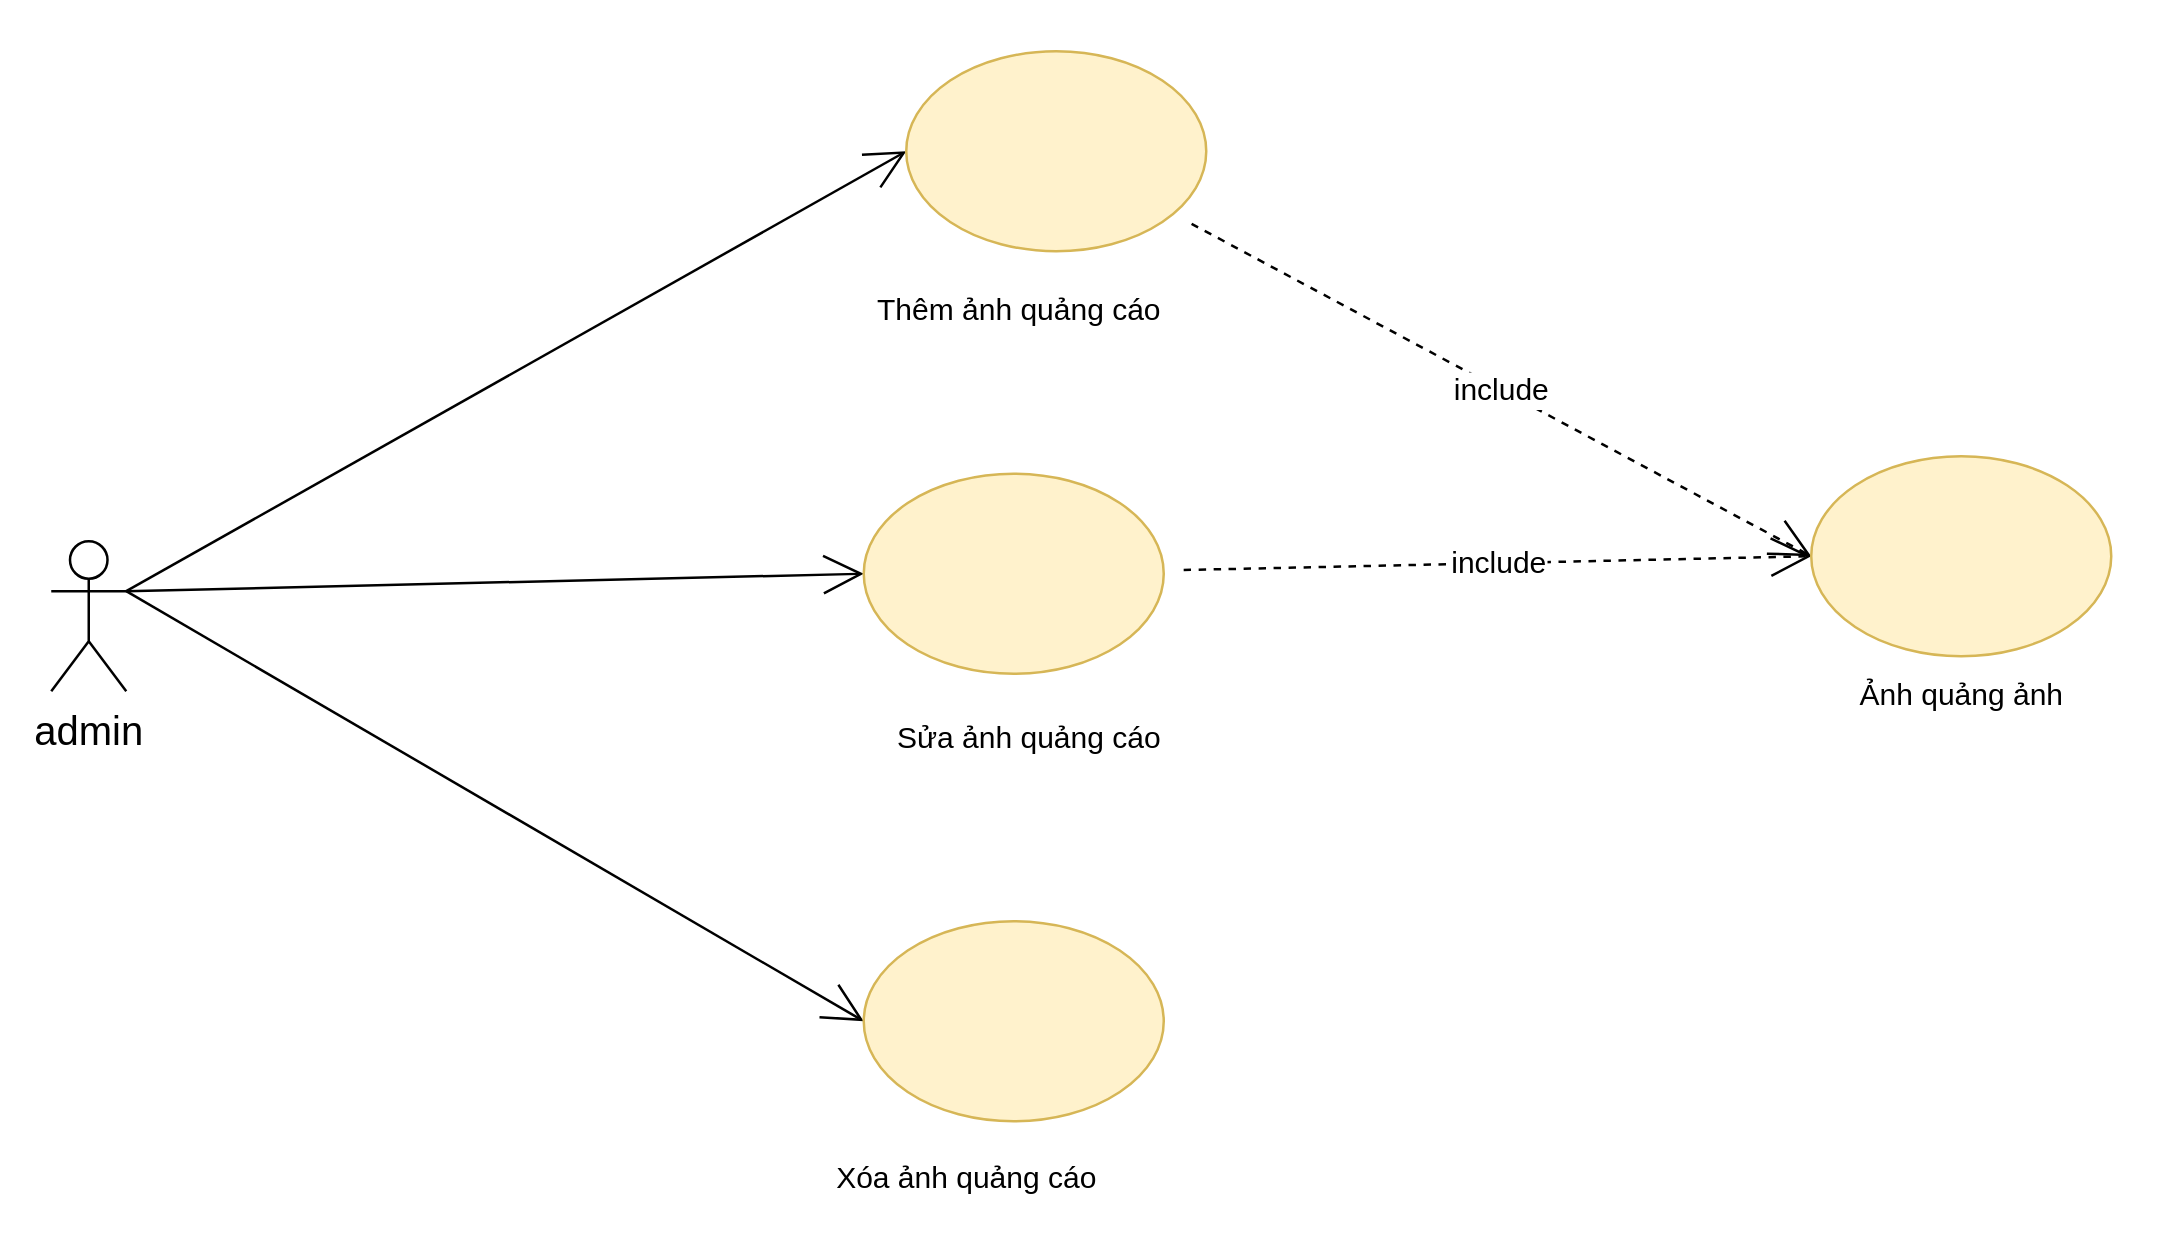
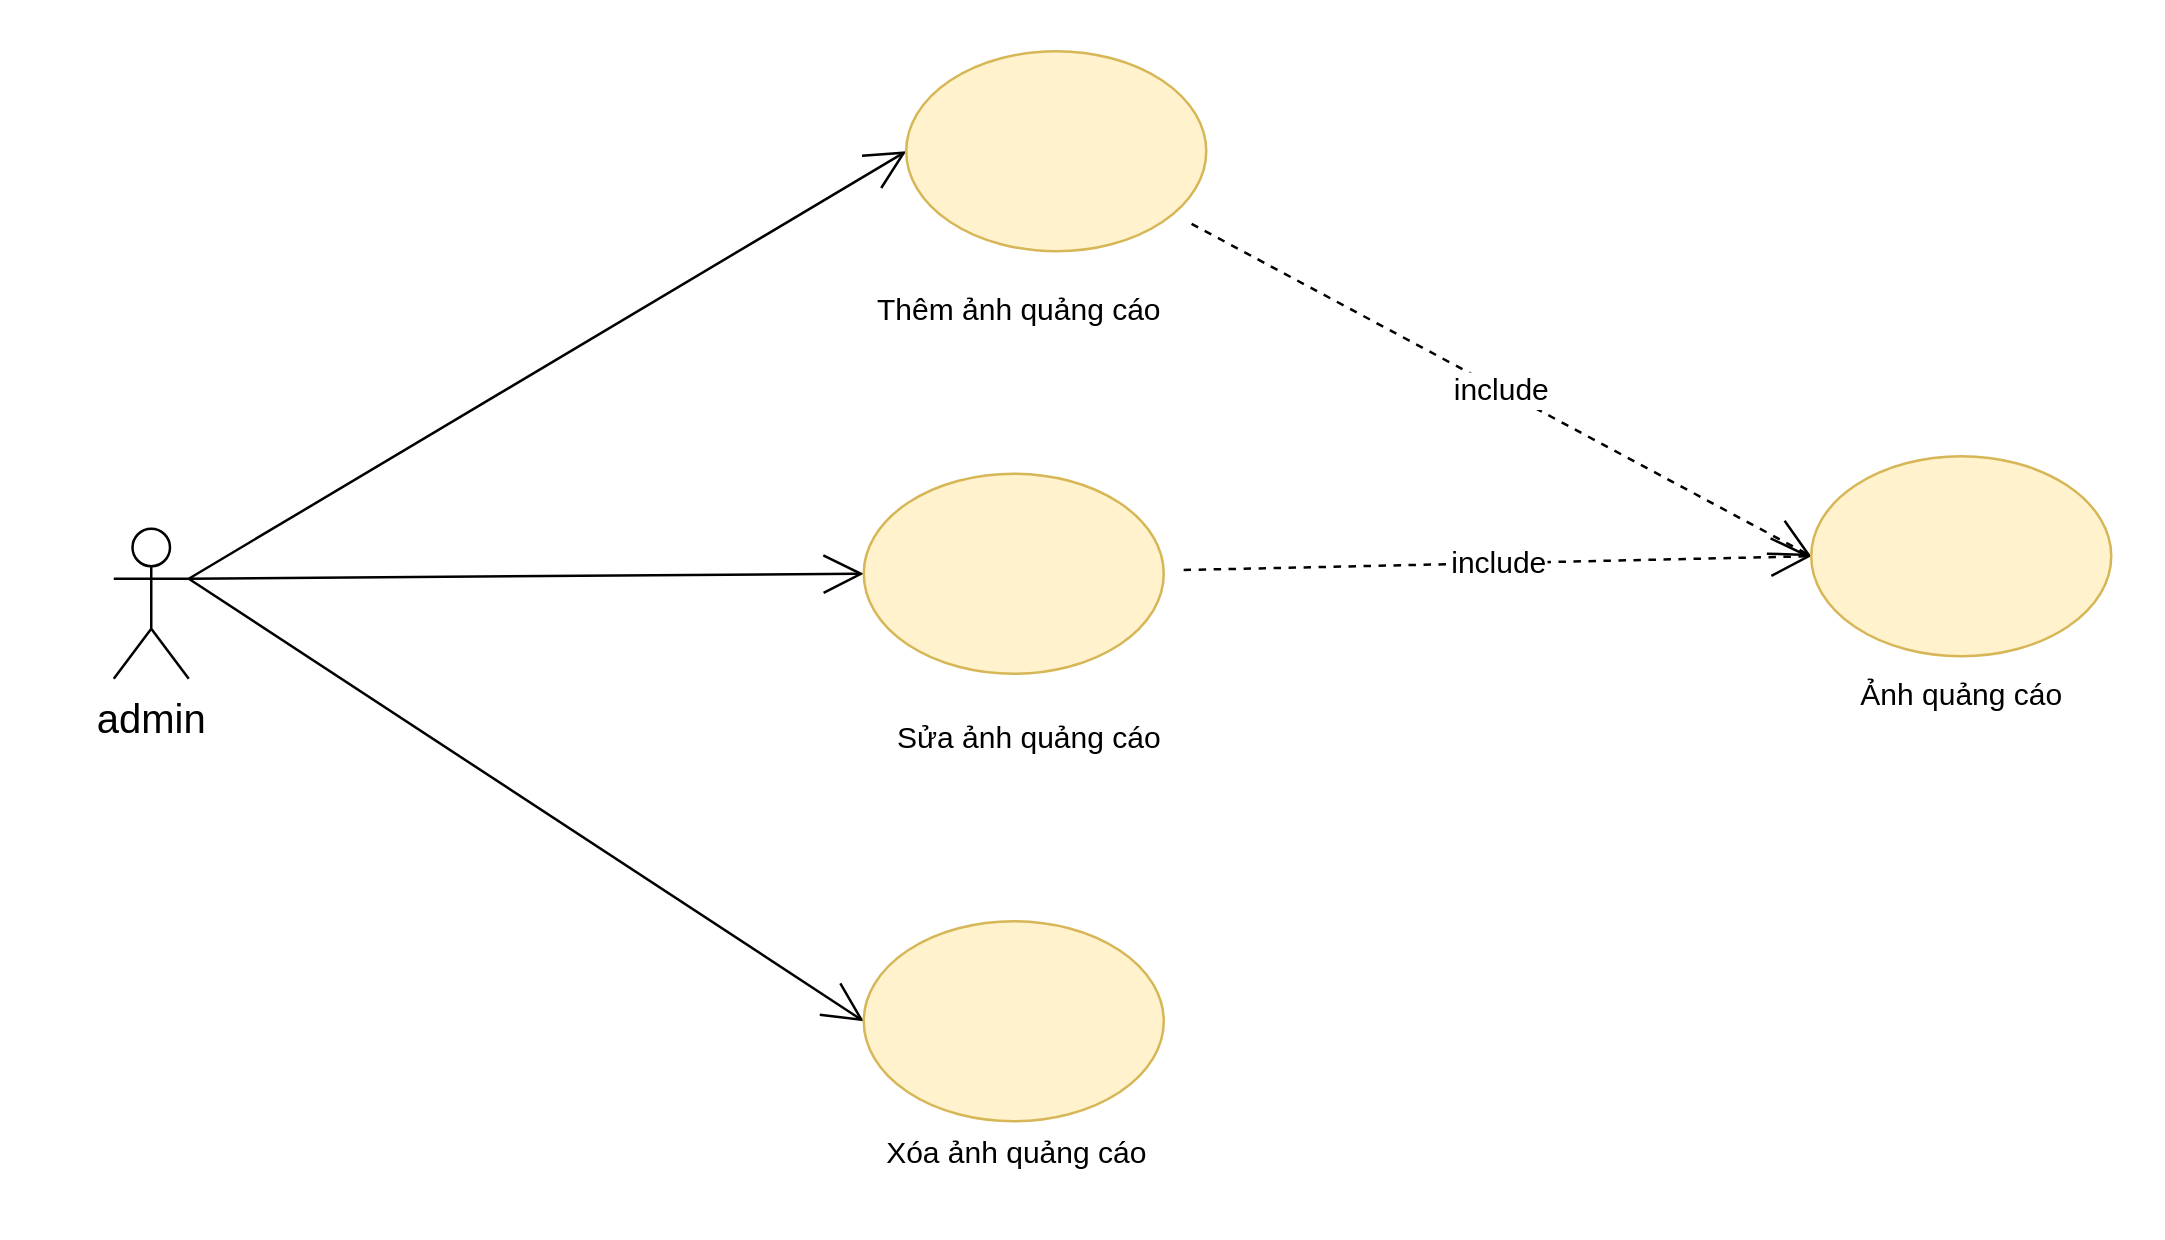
node "admin": moved (89, 616) -> (151, 604)
node "Ảnh quảng ảnh": label "Ảnh quảng ảnh" -> "Ảnh quảng cáo"
node "Xóa ảnh quảng cáo": moved (965, 1179) -> (1015, 1154)
